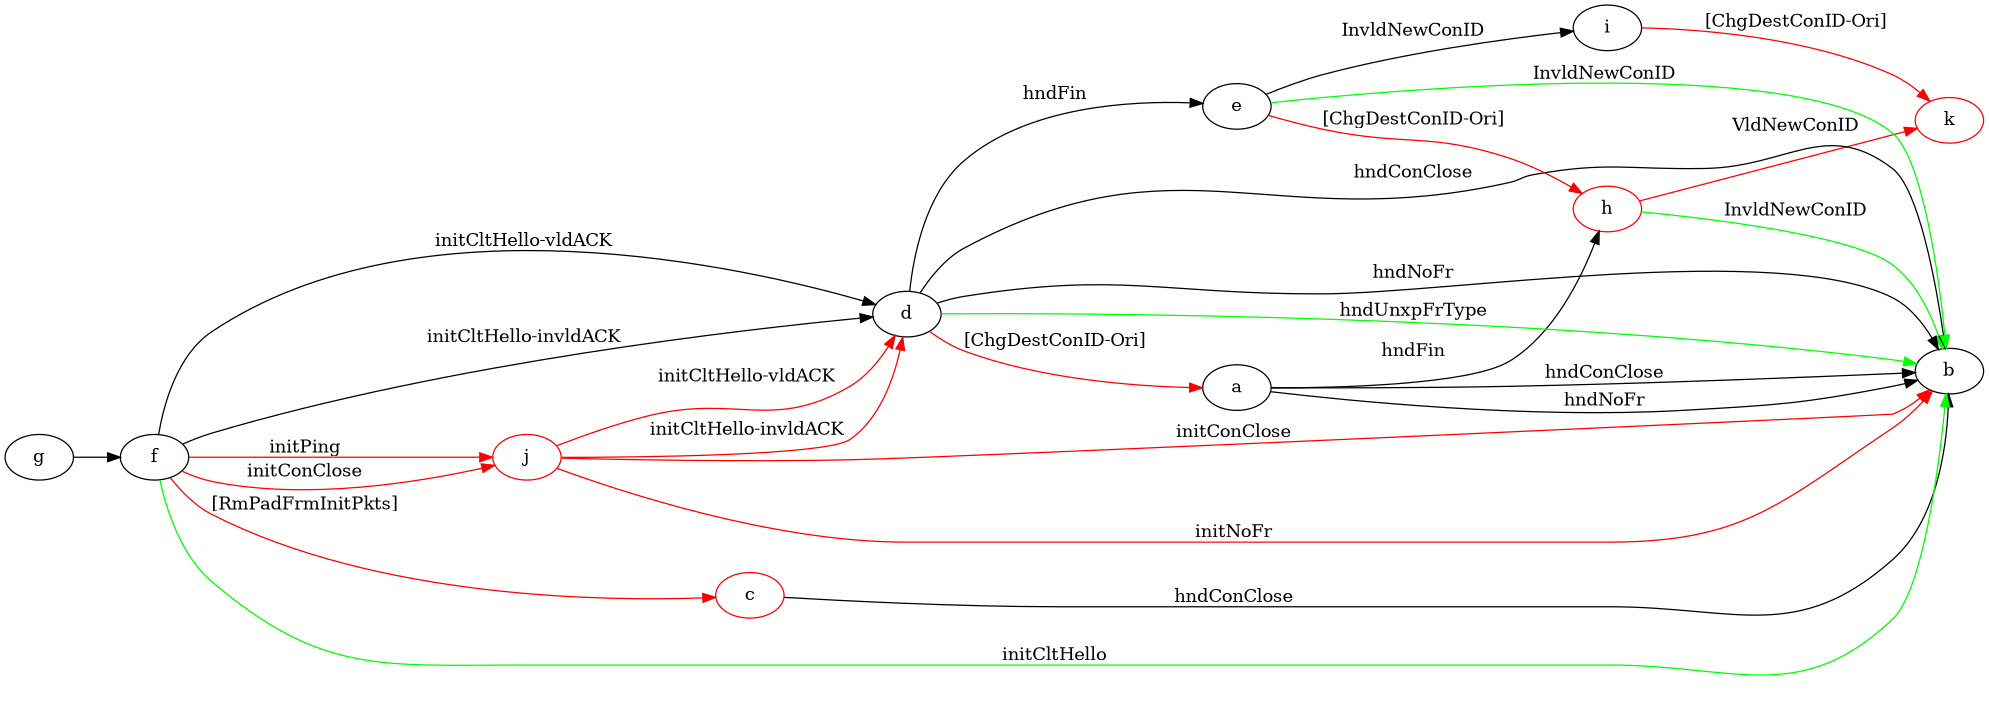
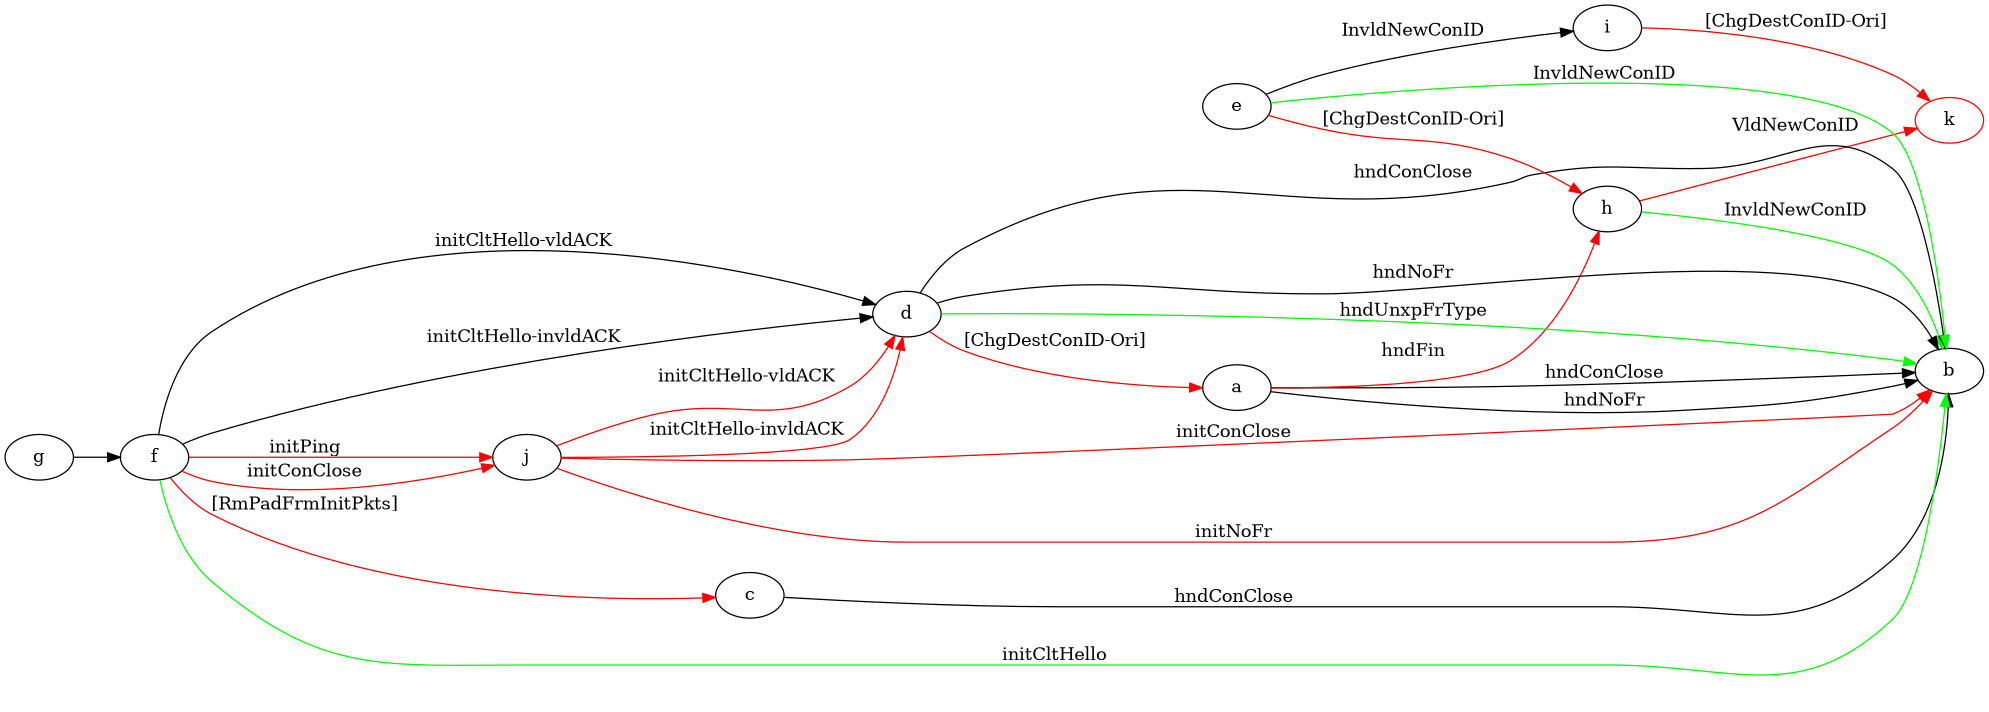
edge "d" -> "e": removed, label "hndFin"
node "h": color red -> black
edge "a" -> "h": color black -> red
node "j": color red -> black
node "c": color red -> black
